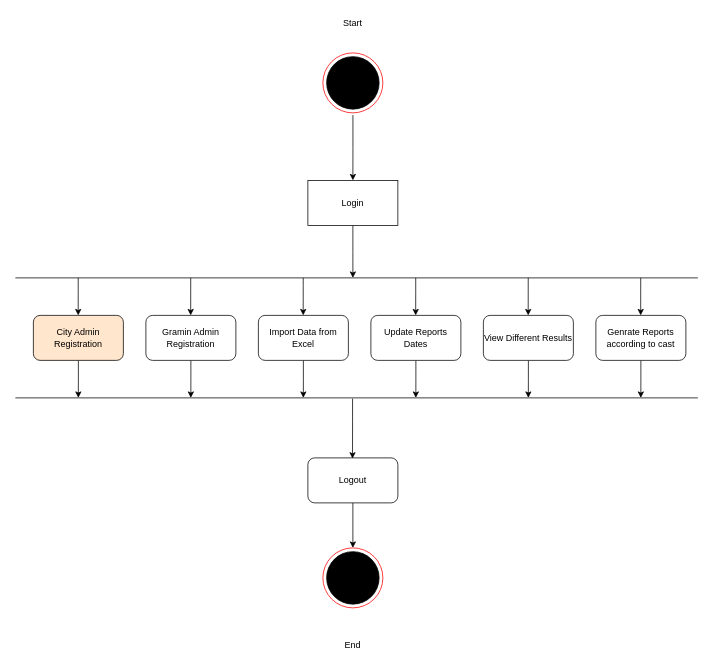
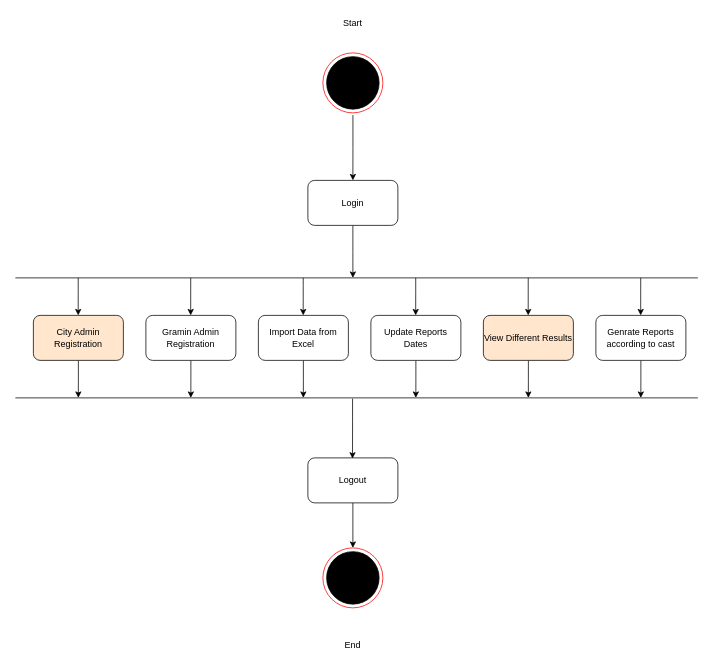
node "Login": shape rectangle -> rounded rectangle
node "View Different Results": fillcolor #ffffff -> #ffe6cc
